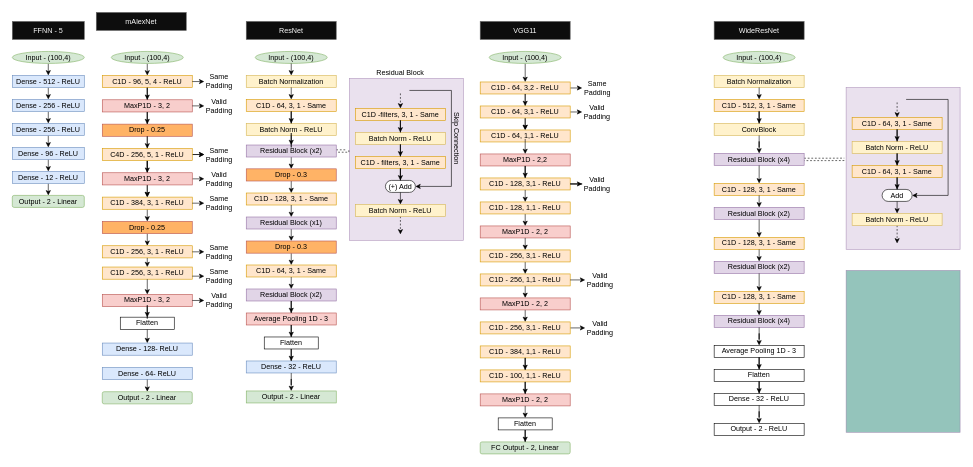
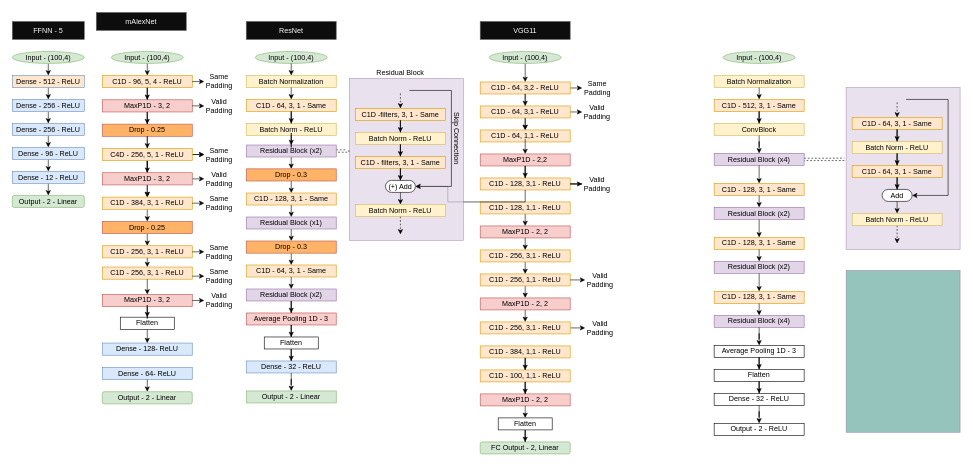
node "WideResNet": removed
node "Dense - 512 - ReLU": fillcolor #dae8fc -> #ffe6cc
edge "C1D - 128, 3,1 - ReLU" -> "C1D - 128, 1,1 - ReLU": now "C1D - 128, 3,1 - ReLU" -> "(+) Add"
